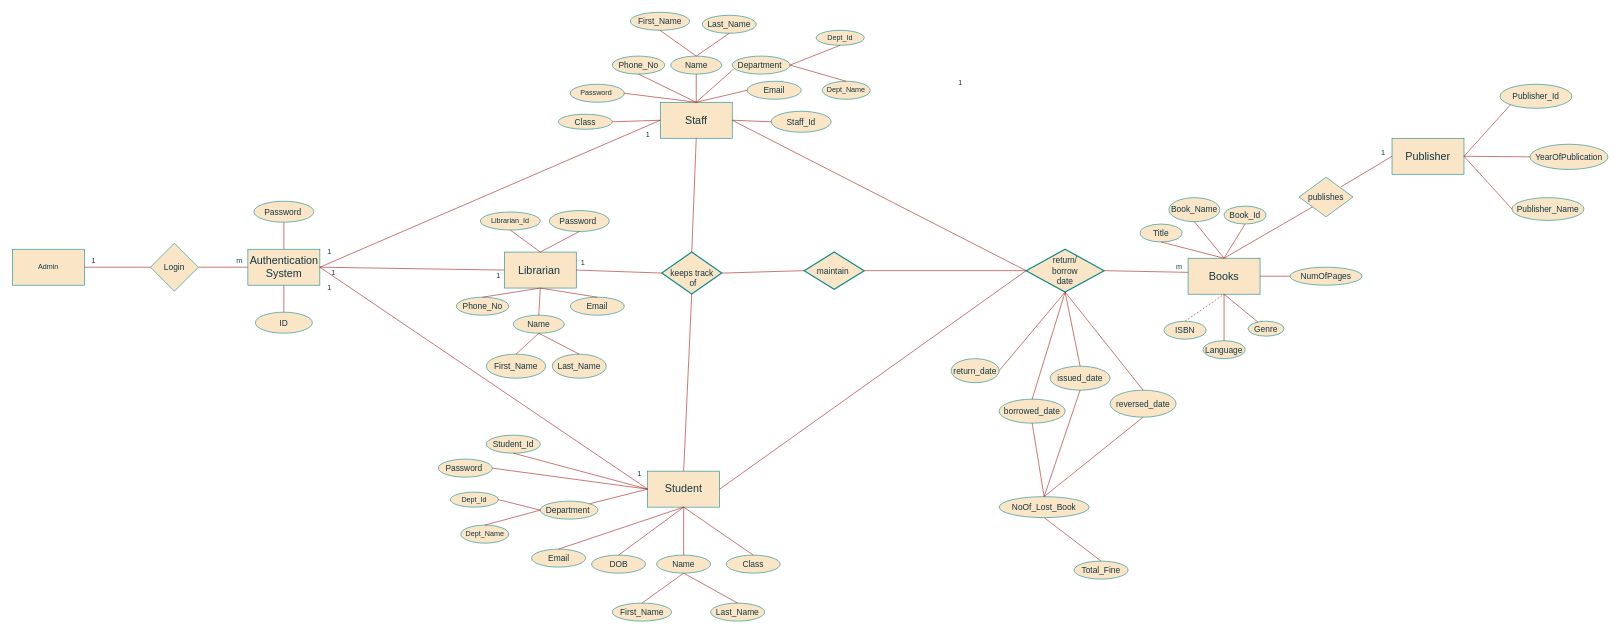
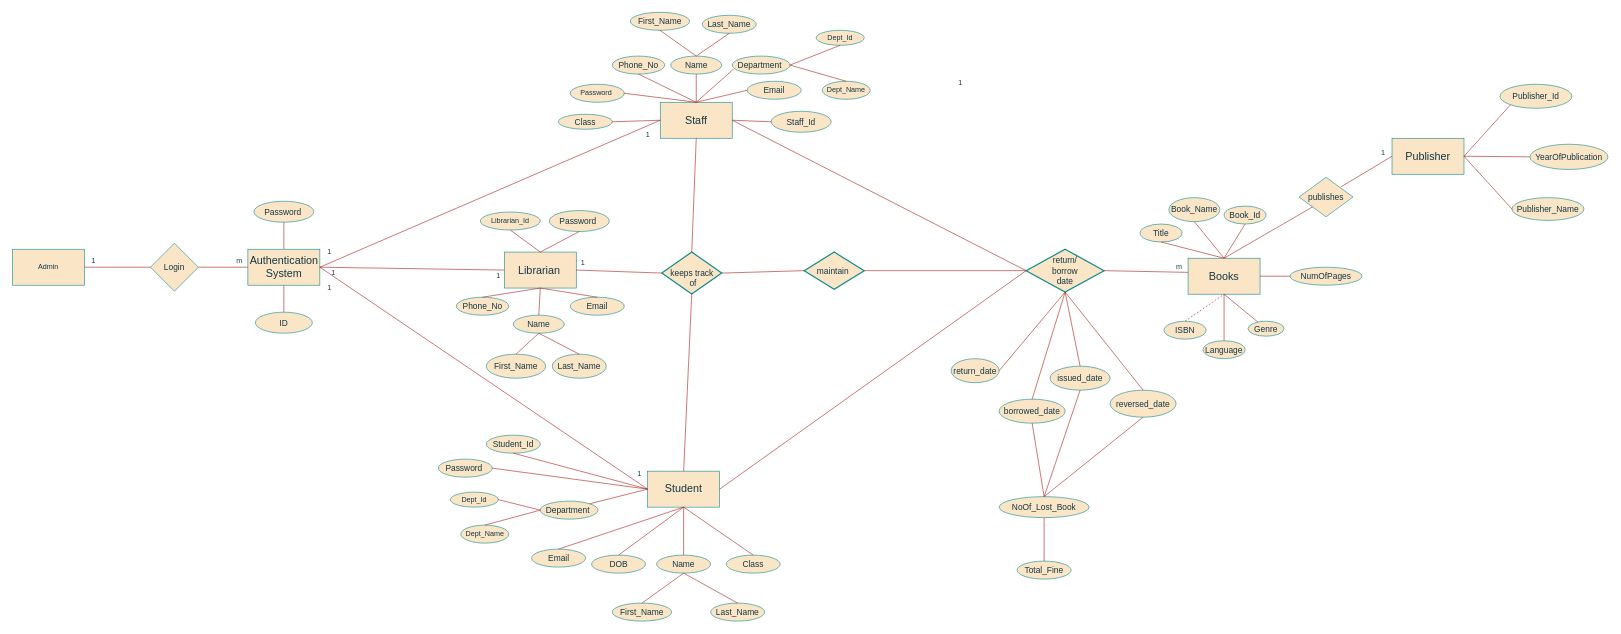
node "Total_Fine": moved (1101, 570) -> (1044, 570)
